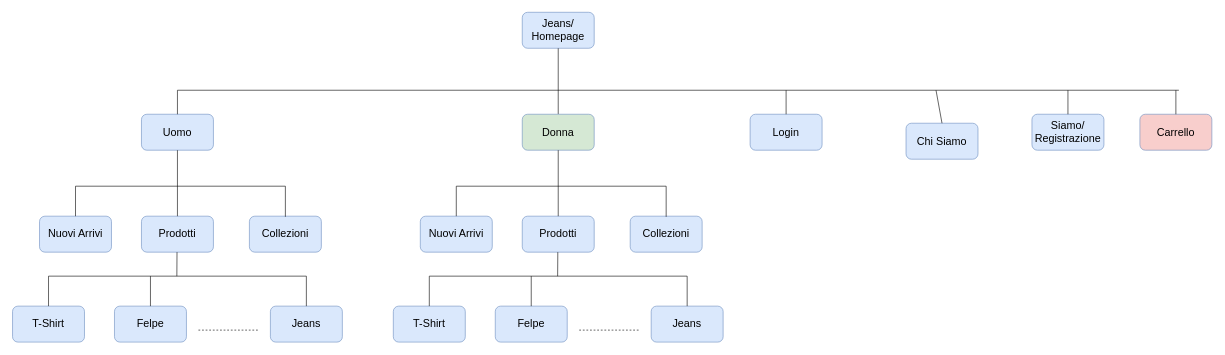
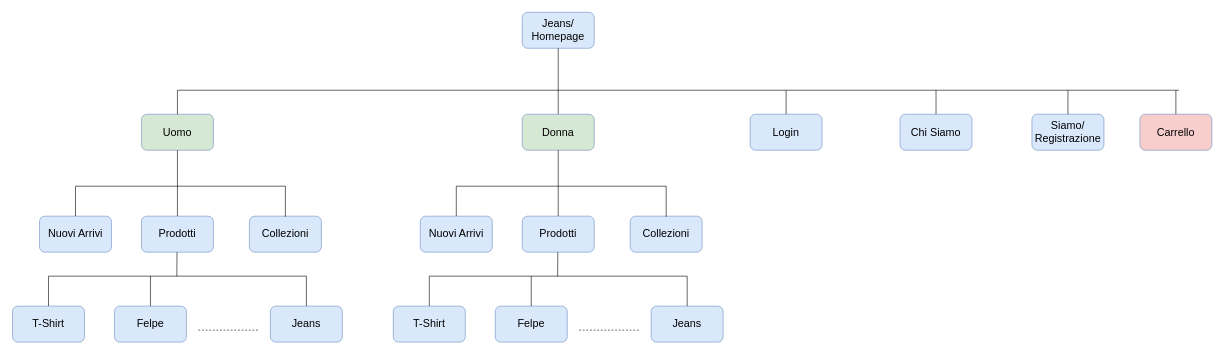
node "Uomo": fillcolor #dae8fc -> #d5e8d4
node "Chi Siamo": moved (942, 141) -> (936, 132)
